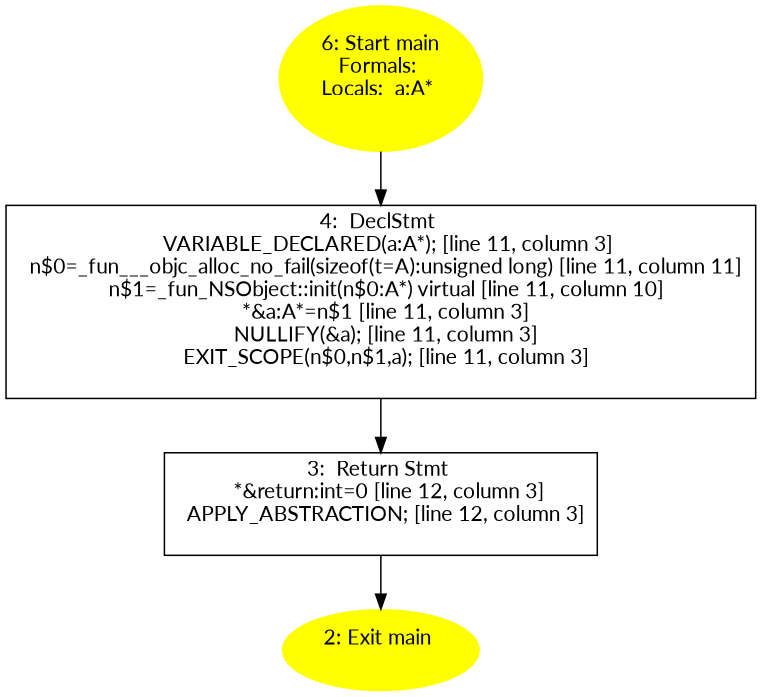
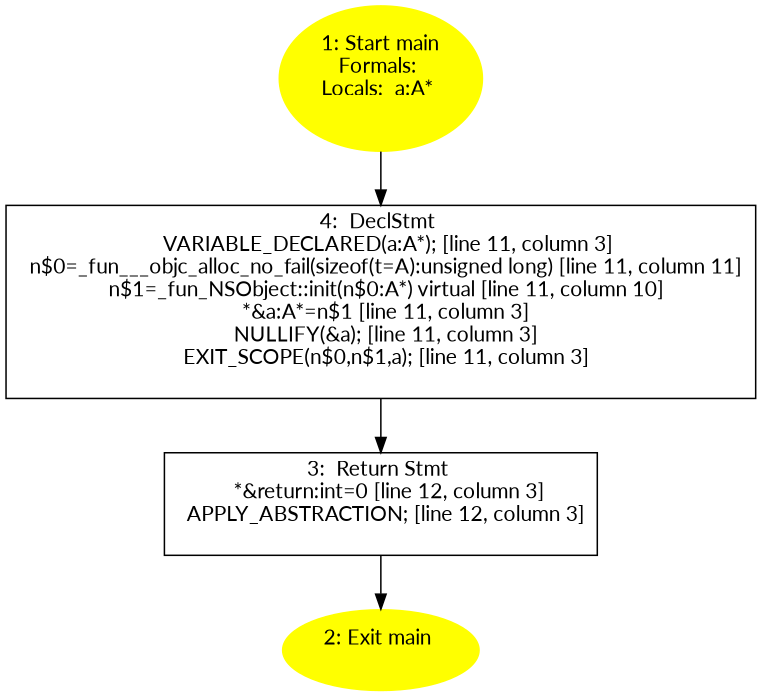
node "6: Start main Formals: Locals:  a:A*": label "6: Start main Formals: Locals:  a:A*" -> "1: Start main Formals: Locals:  a:A*"
